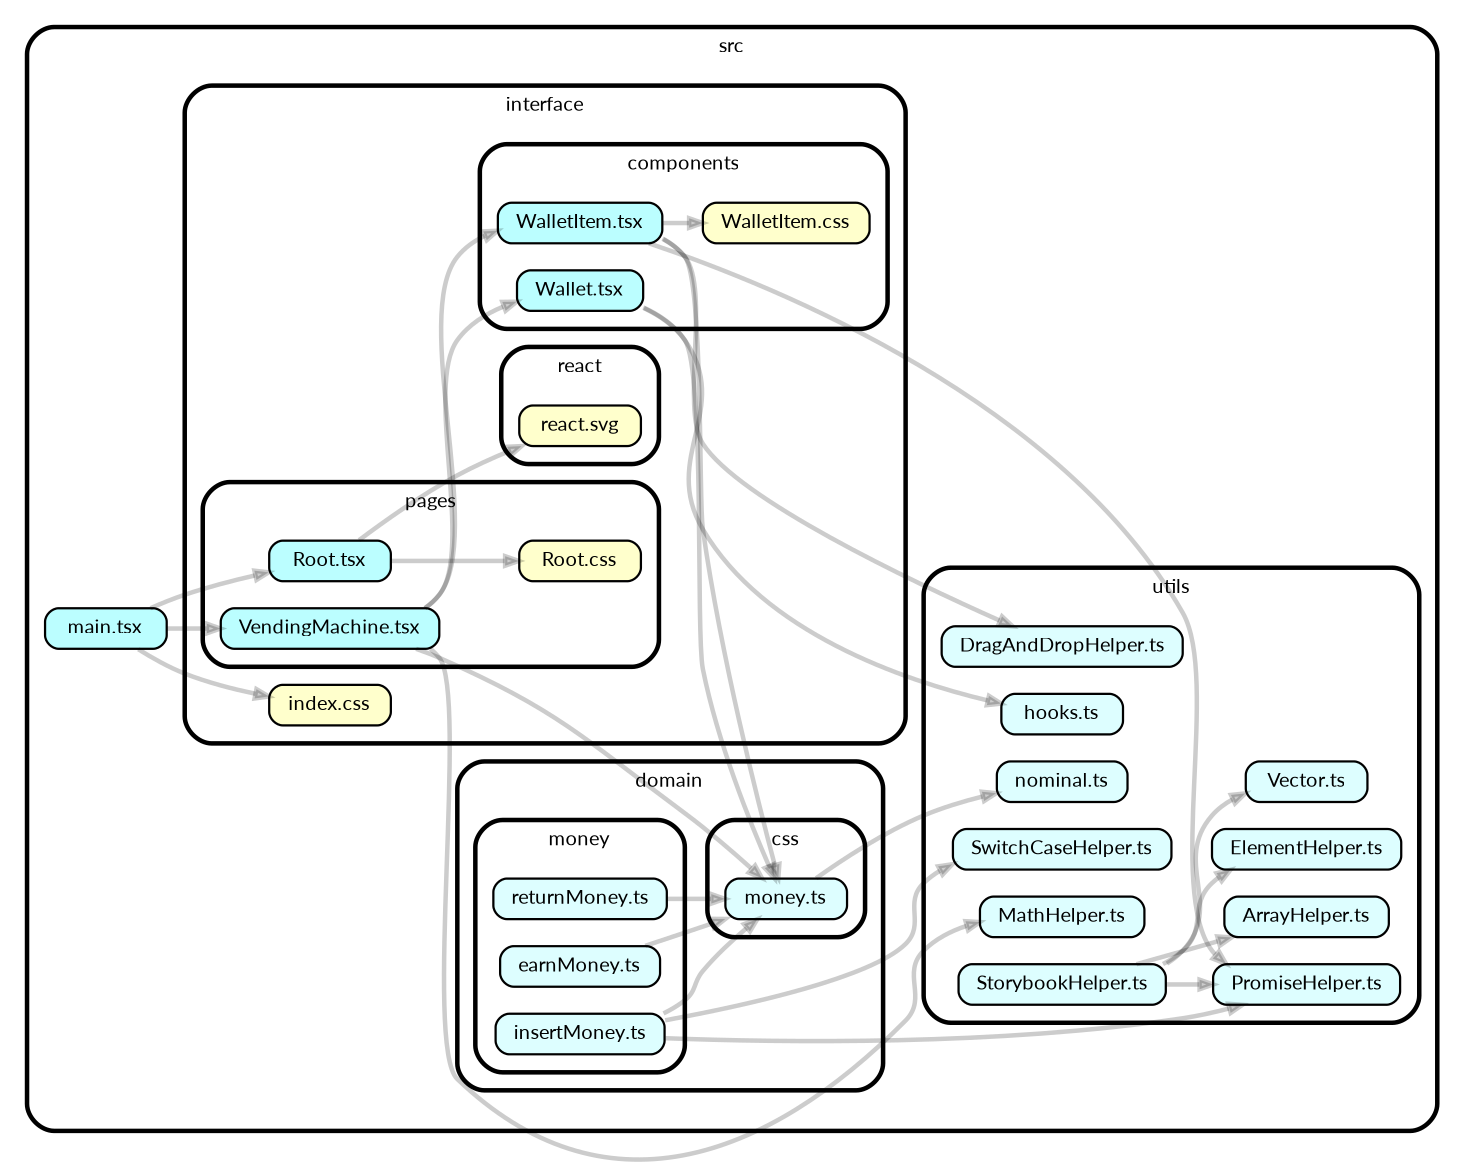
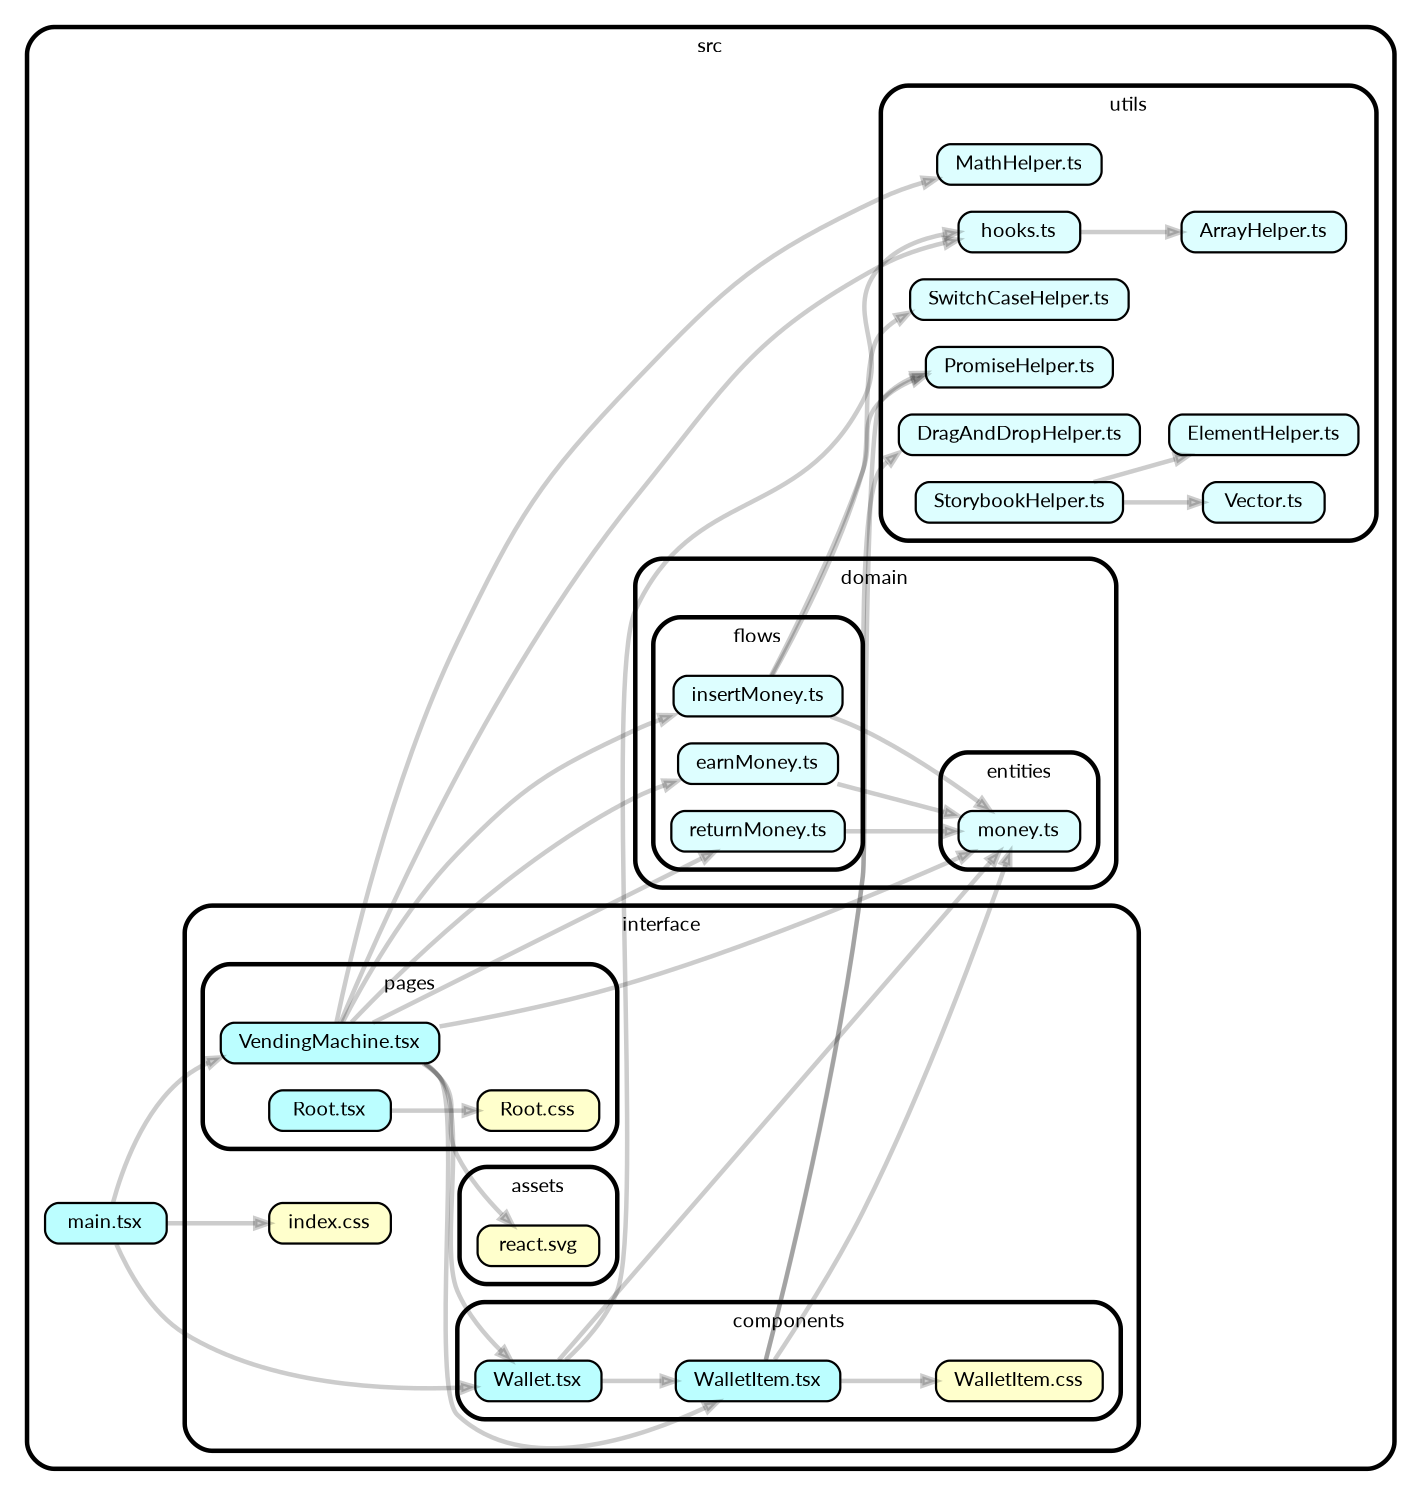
cluster "react": label "react" -> "assets"
edge "Root.tsx" -> "react.svg": now "VendingMachine.tsx" -> "react.svg"
edge "VendingMachine.tsx" -> "hooks.ts": added
edge "main.tsx" -> "Root.tsx": now "main.tsx" -> "Wallet.tsx"
node "nominal.ts": removed
edge "VendingMachine.tsx" -> "insertMoney.ts": added
cluster "money": label "money" -> "flows"
cluster "css": label "css" -> "entities"
edge "VendingMachine.tsx" -> "earnMoney.ts": added
edge "VendingMachine.tsx" -> "returnMoney.ts": added
edge "StorybookHelper.ts" -> "ArrayHelper.ts": now "hooks.ts" -> "ArrayHelper.ts"
edge "StorybookHelper.ts" -> "PromiseHelper.ts": removed
edge "Wallet.tsx" -> "WalletItem.tsx": added
